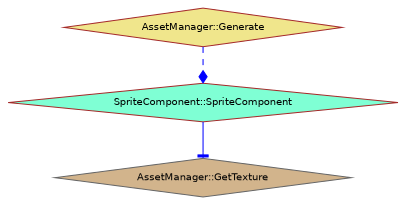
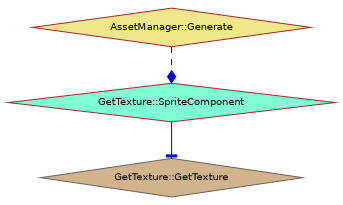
node "SpriteComponent::SpriteComponent": label "SpriteComponent::SpriteComponent" -> "GetTexture::SpriteComponent"
node "AssetManager::GetTexture": label "AssetManager::GetTexture" -> "GetTexture::GetTexture"
